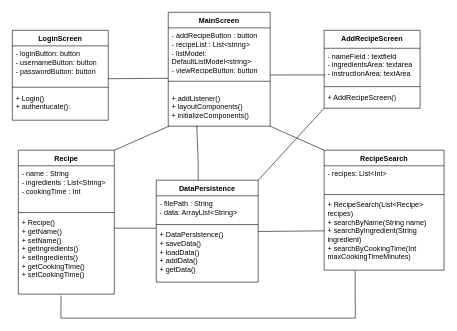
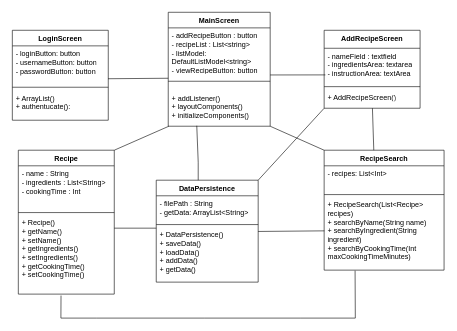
node "+ Login() + authentucate():": label "+ Login() + authentucate():" -> "+ ArrayList() + authentucate():"
edge "+ AddRecipeScreen()" -- "RecipeSearch": added
node "- filePath : String - data: ArrayList<String>": label "- filePath : String - data: ArrayList<String>" -> "- filePath : String - getData: ArrayList<String>"
